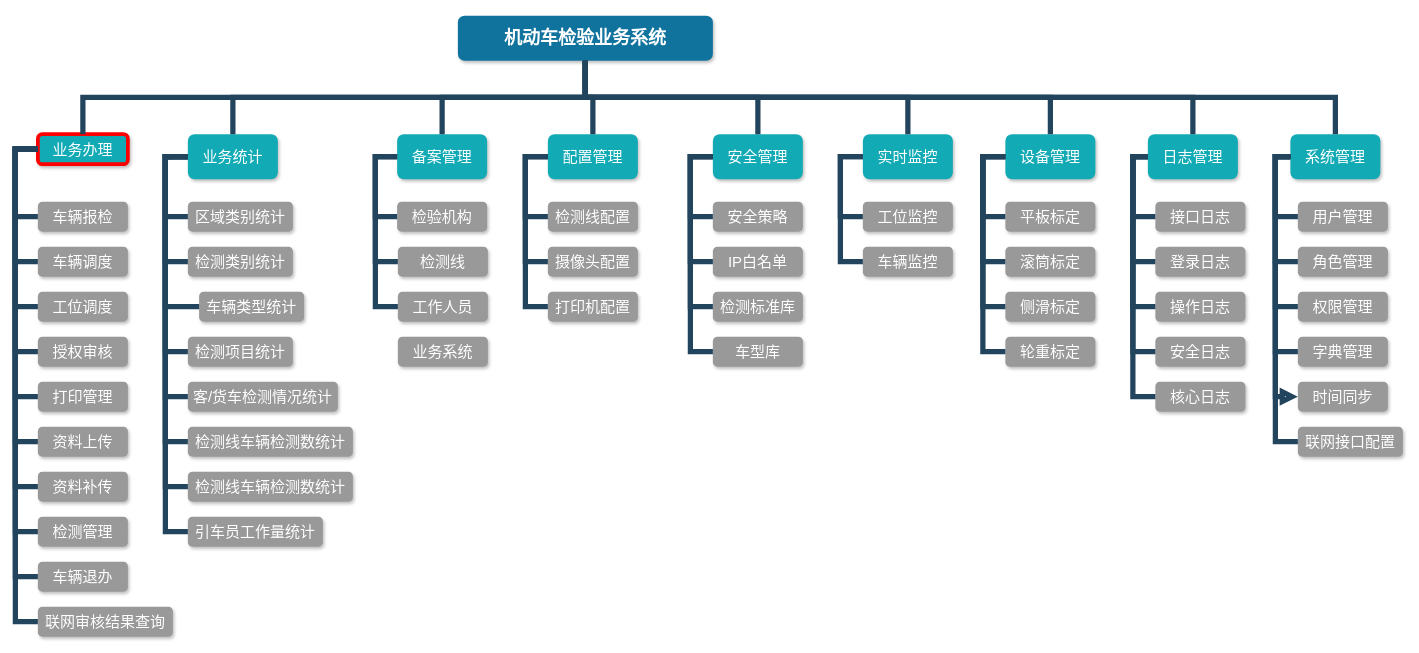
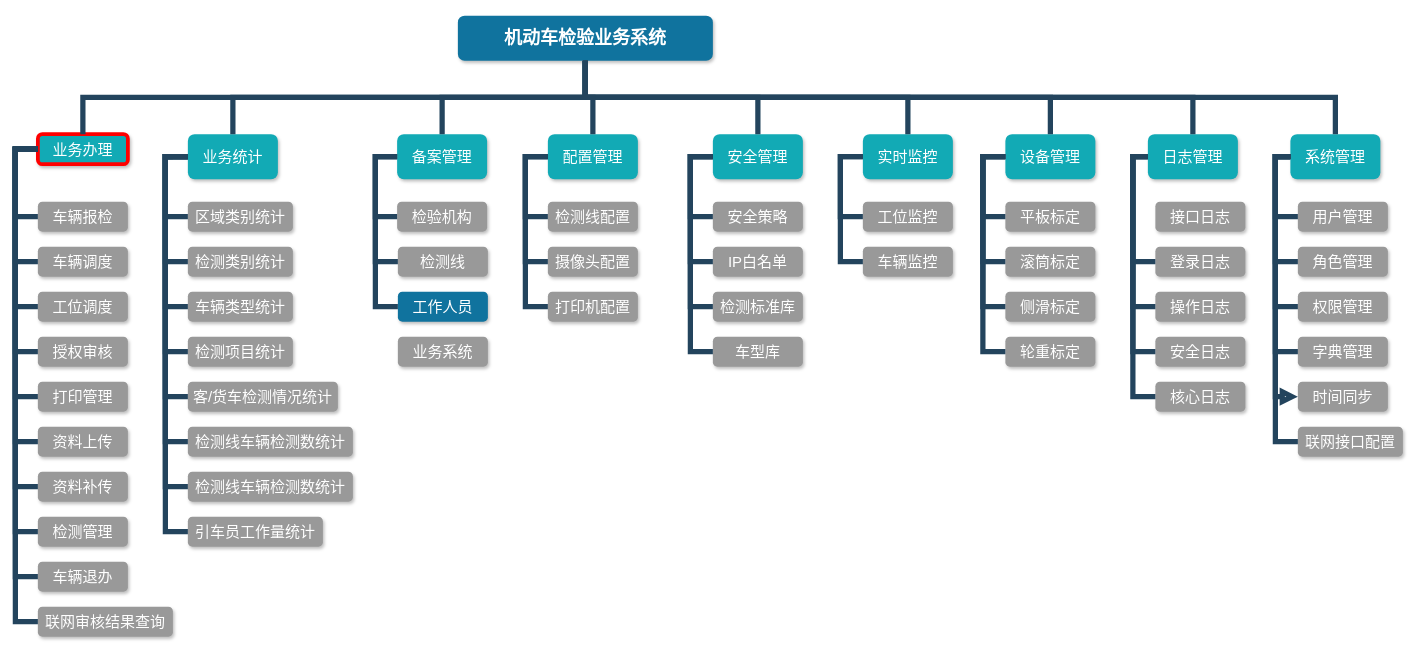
edge "日志管理" -- "接口日志": removed
node "车辆类型统计": moved (252, 306) -> (240, 306)
node "工作人员": fillcolor #999999 -> #10739e
